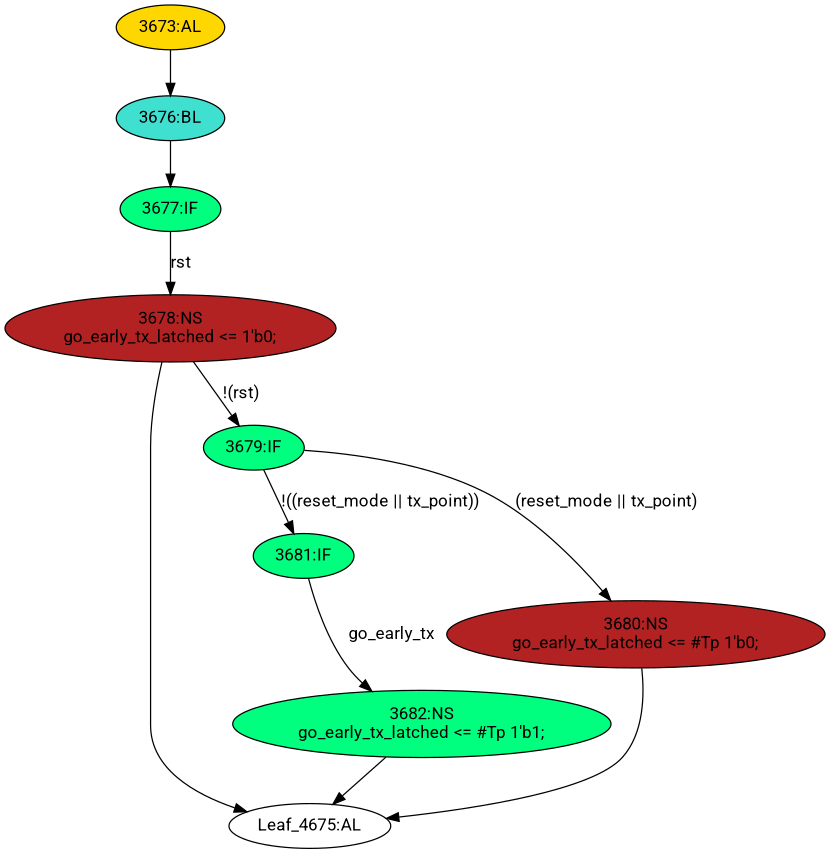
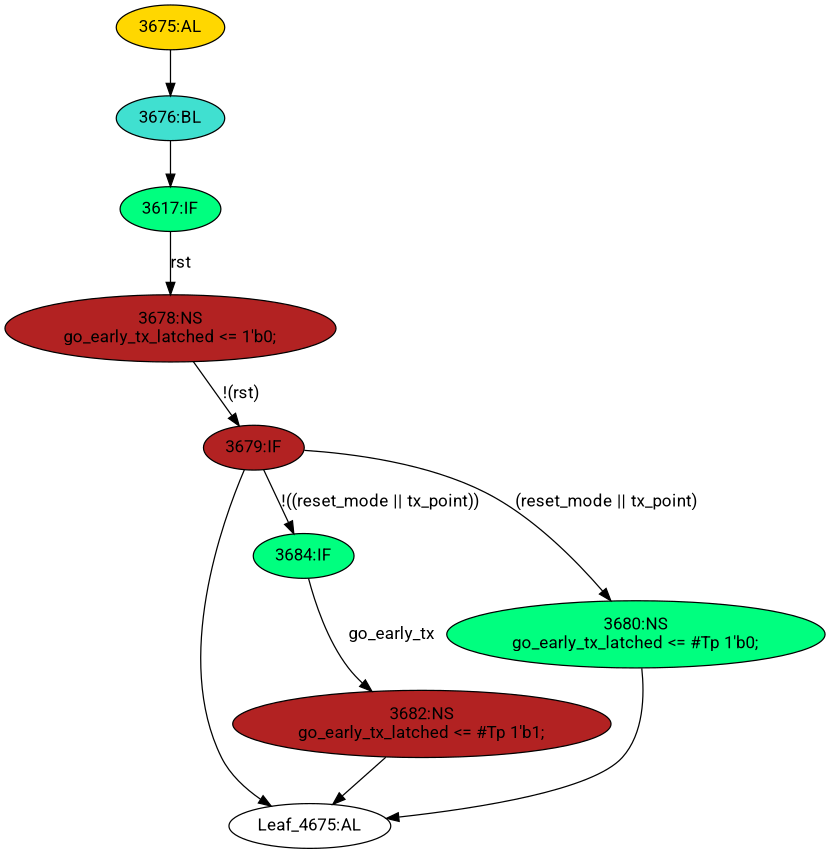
node "3673:AL": label "3673:AL" -> "3675:AL"
node "3677:IF": label "3677:IF" -> "3617:IF"
node "3679:IF": fillcolor springgreen -> firebrick
node "3681:IF": label "3681:IF" -> "3684:IF"
edge "3678:NS go_early_tx_latched <= 1'b0;" -> "Leaf_4675:AL": now "3679:IF" -> "Leaf_4675:AL"
node "3680:NS go_early_tx_latched <= #Tp 1'b0;": fillcolor firebrick -> springgreen
node "3682:NS go_early_tx_latched <= #Tp 1'b1;": fillcolor springgreen -> firebrick
